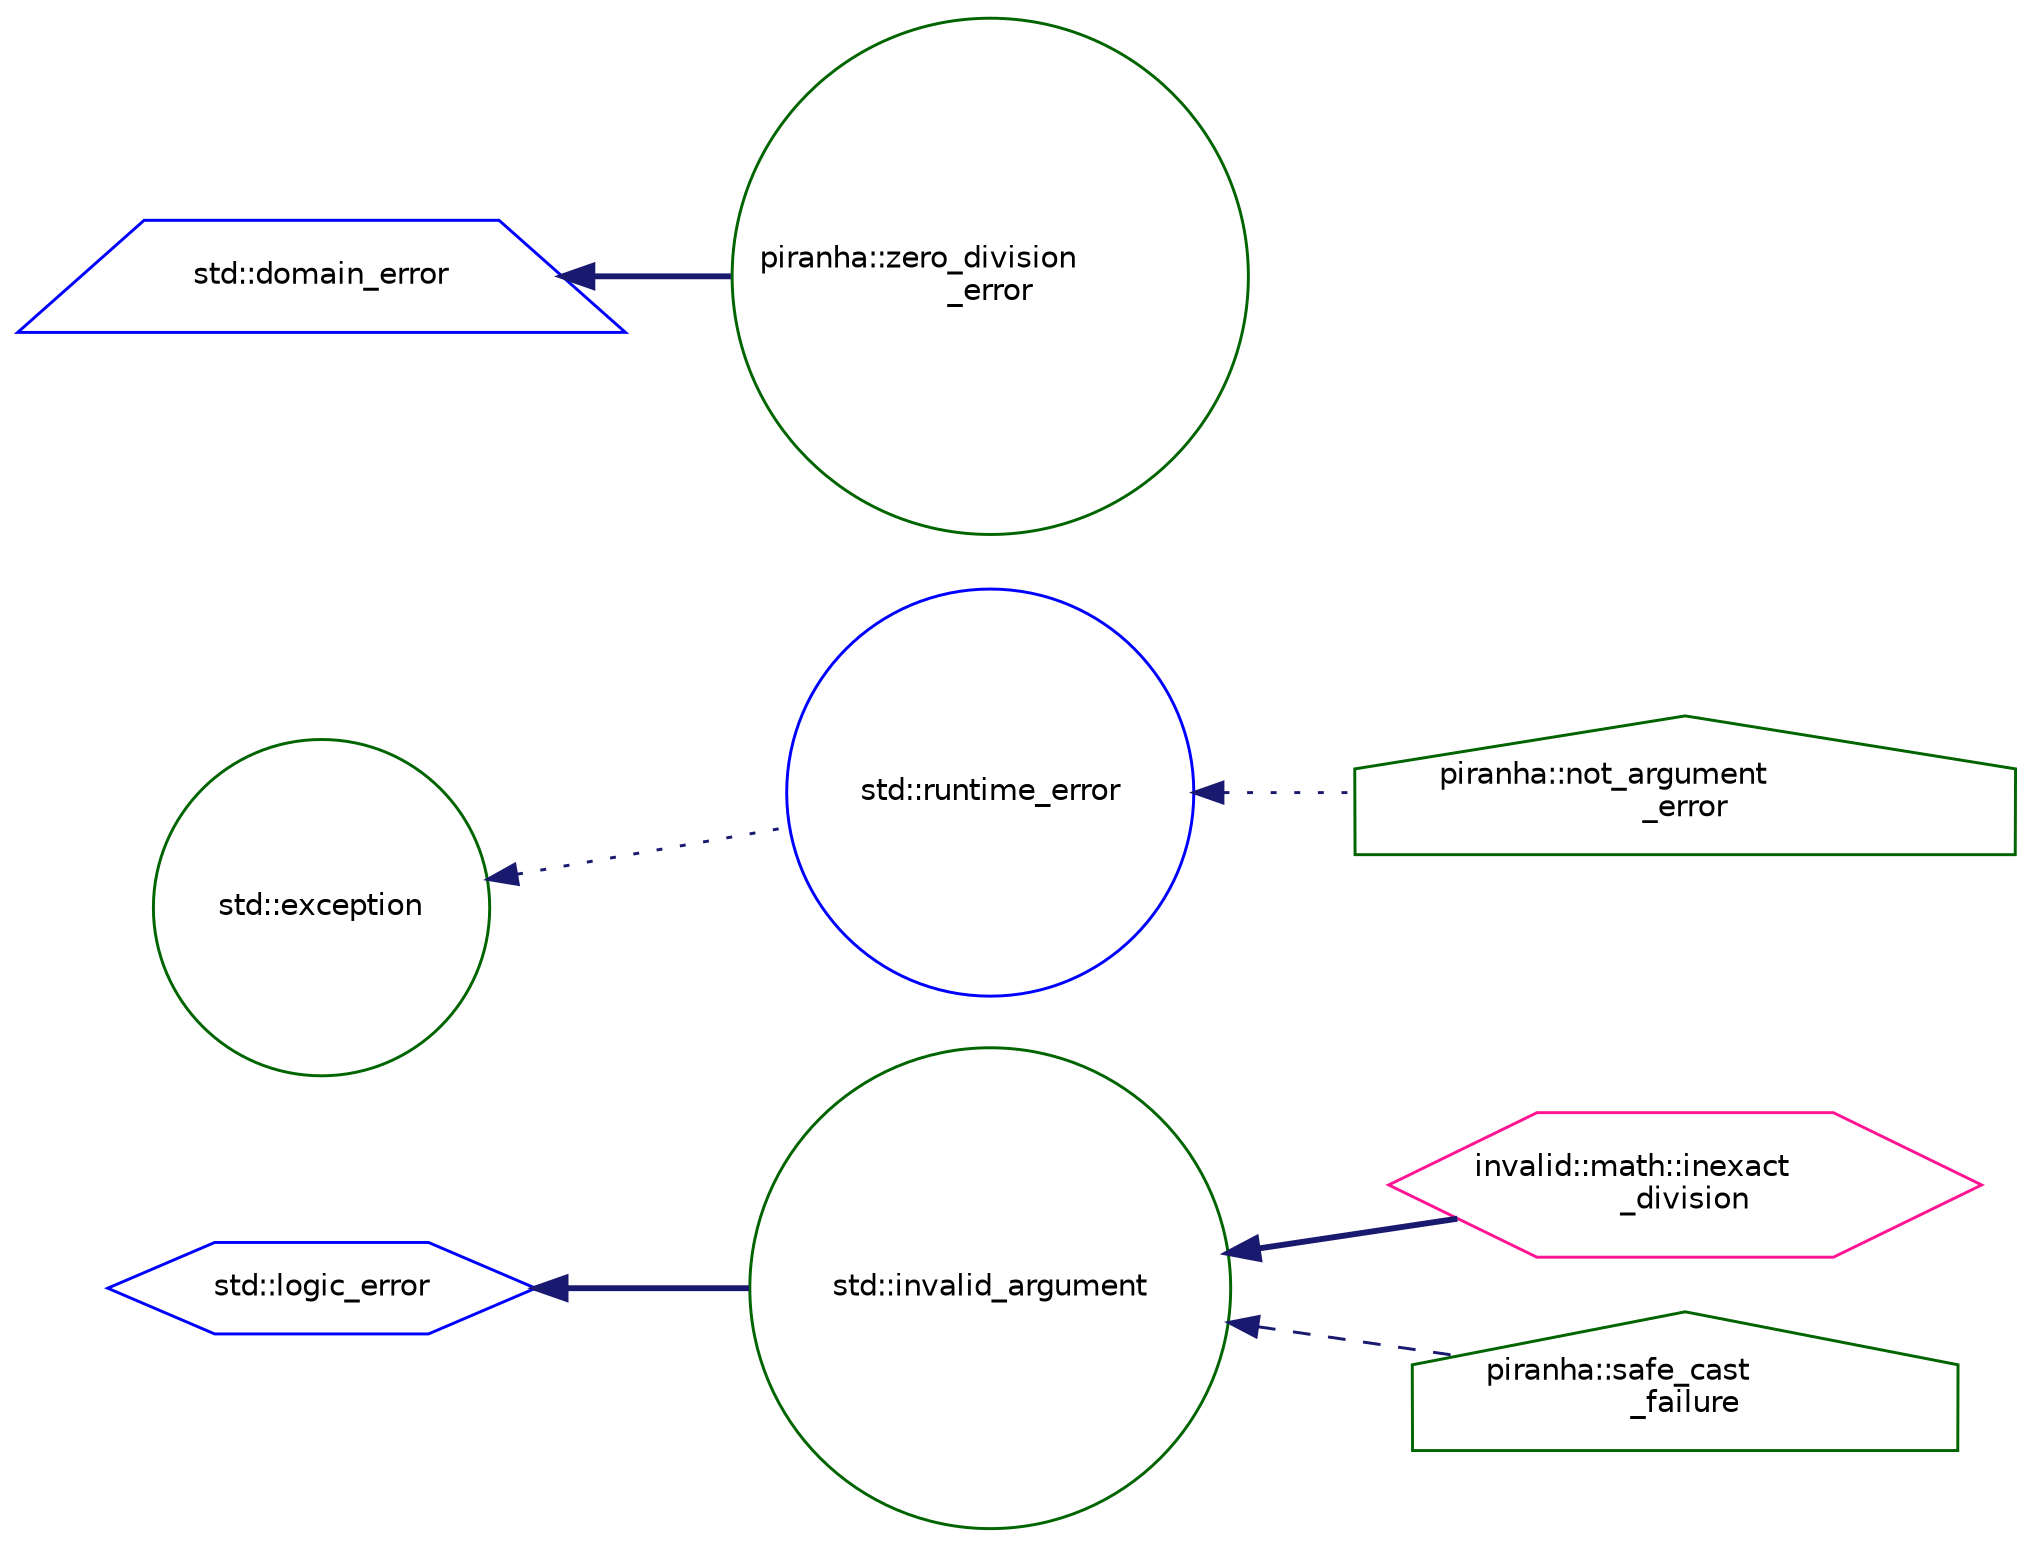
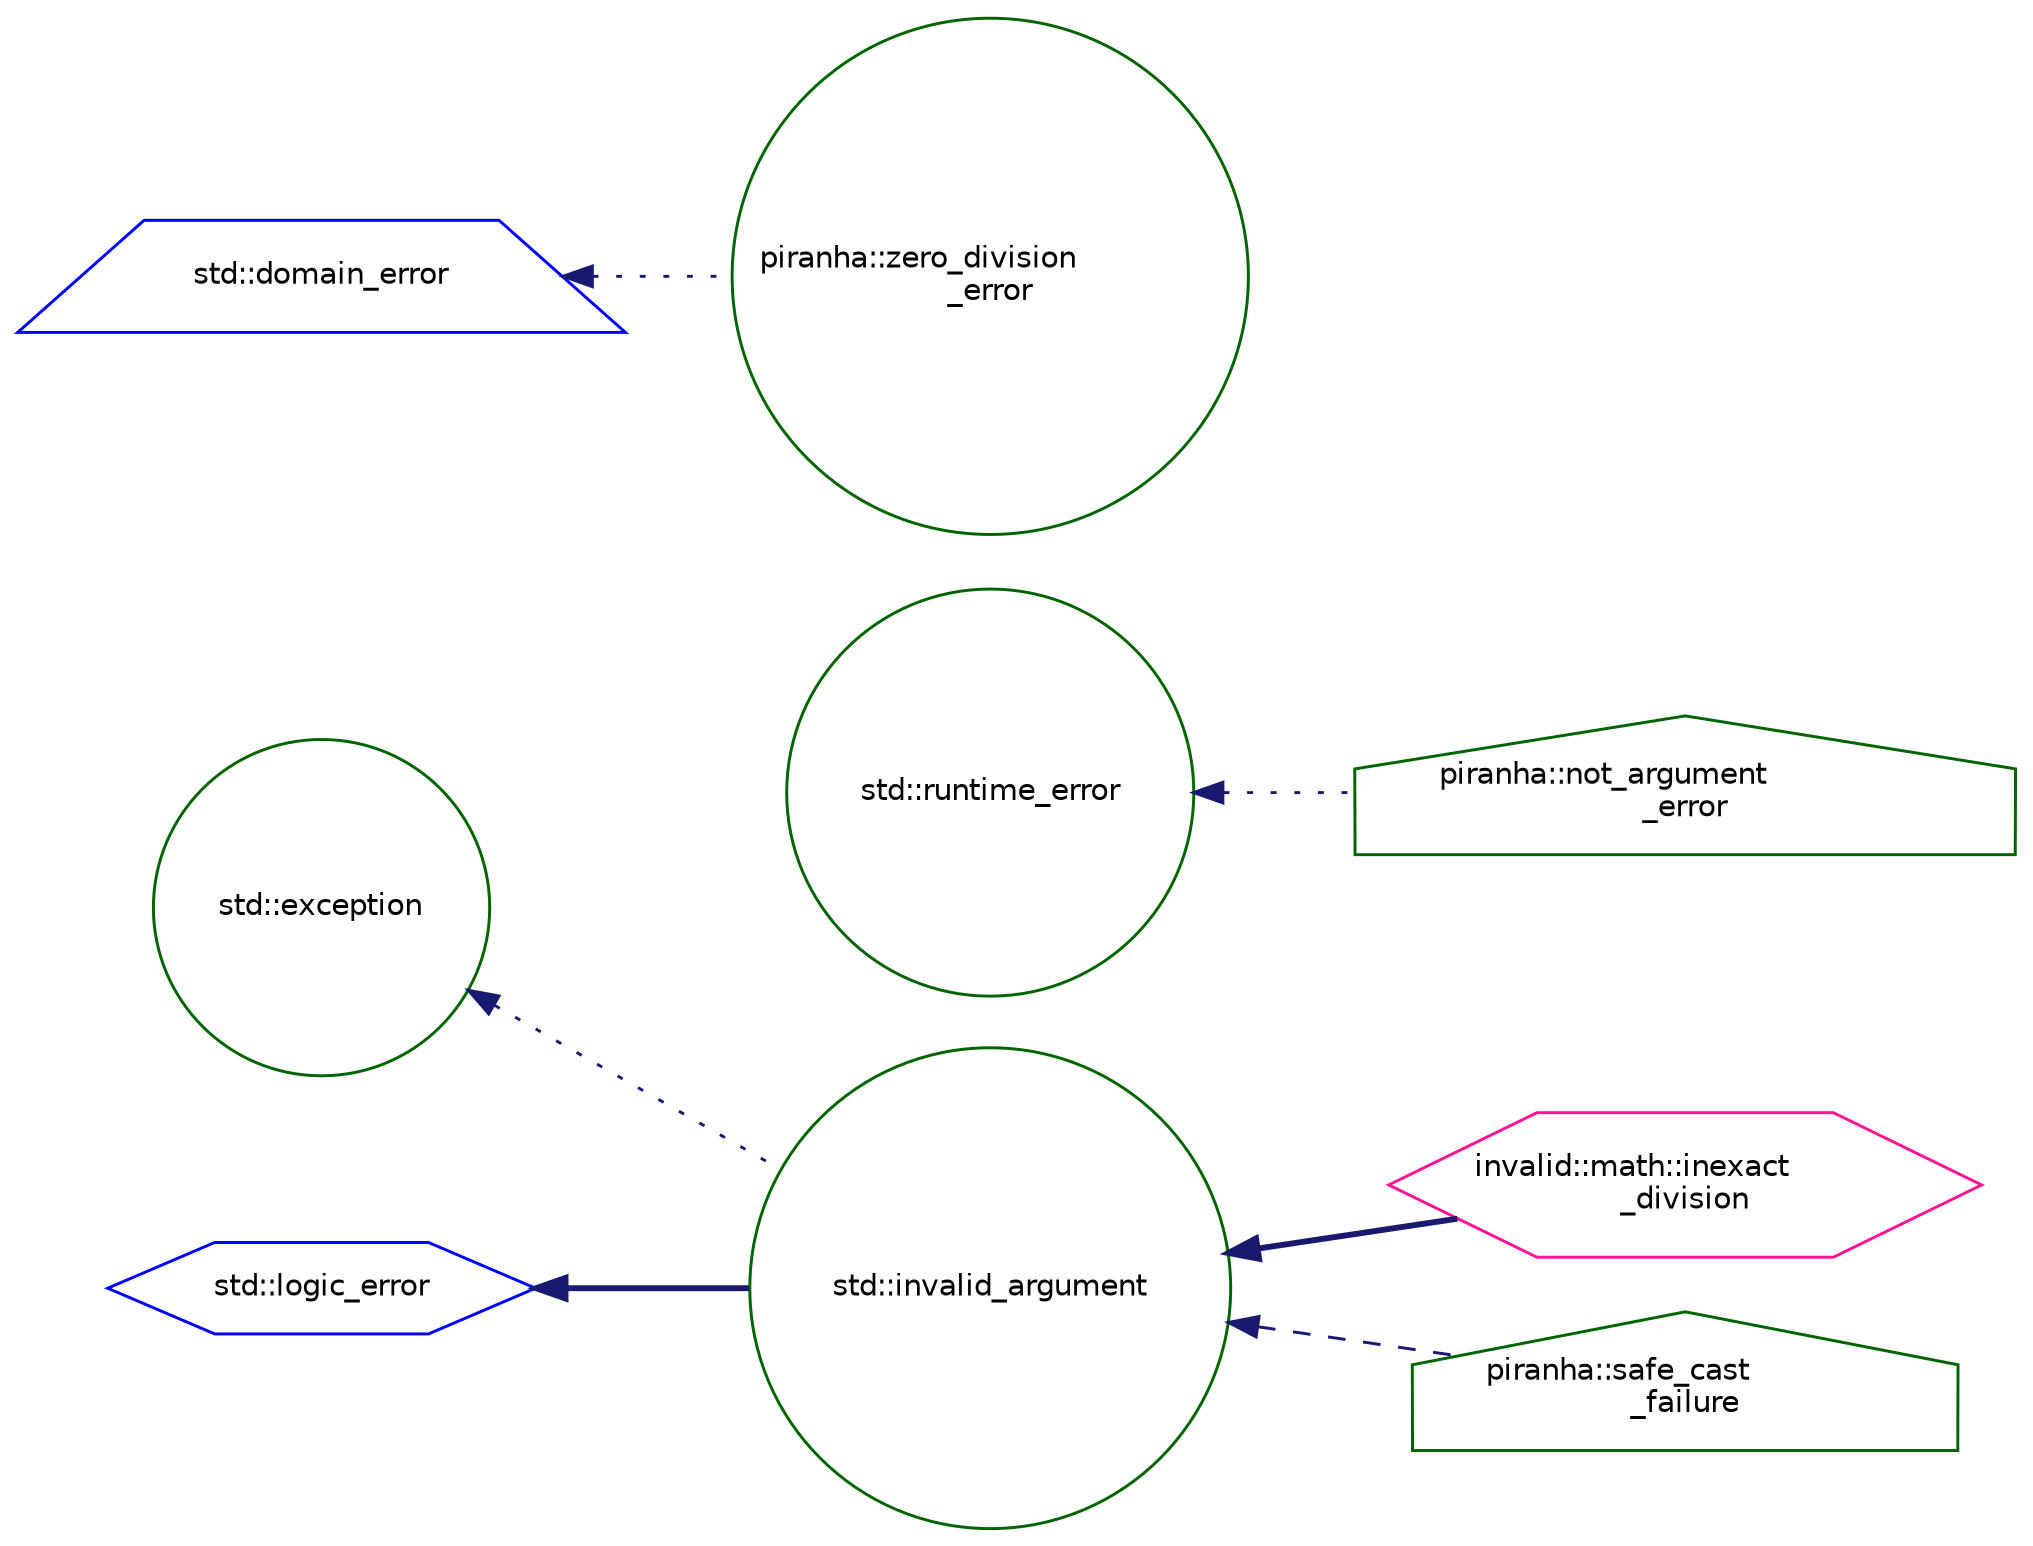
edge "piranha::zero_division _error" -> "std::domain_error": style bold -> dotted
node "std::runtime_error": color blue -> darkgreen
edge "std::runtime_error" -> "std::exception": now "std::invalid_argument" -> "std::exception"
